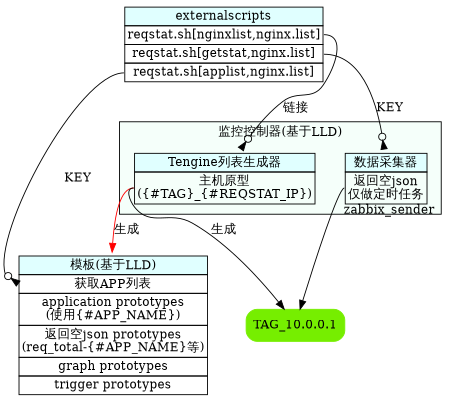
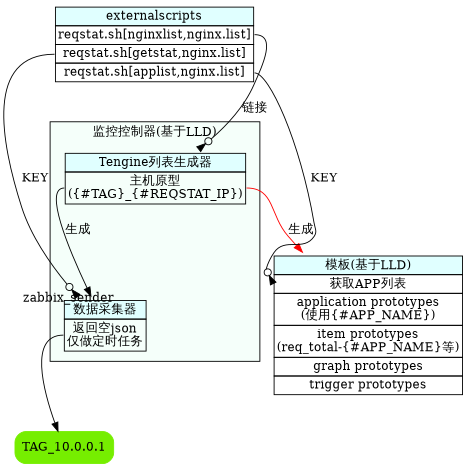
edge "Tengine列表生成器" -> "TAG_10.0.0.1": now "Tengine列表生成器" -> "数据采集器"
node "模板(基于LLD)": text "返回空json prototypes" -> "item prototypes"
